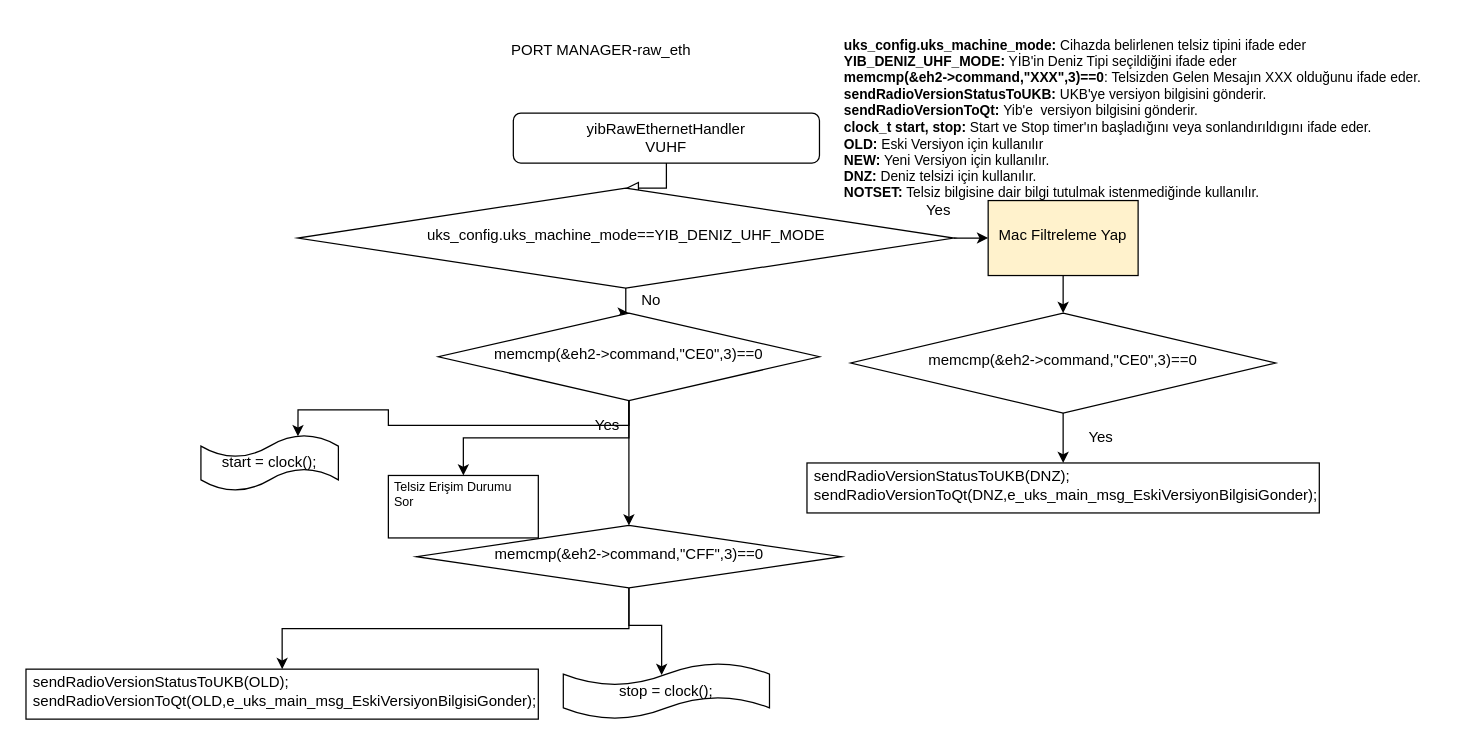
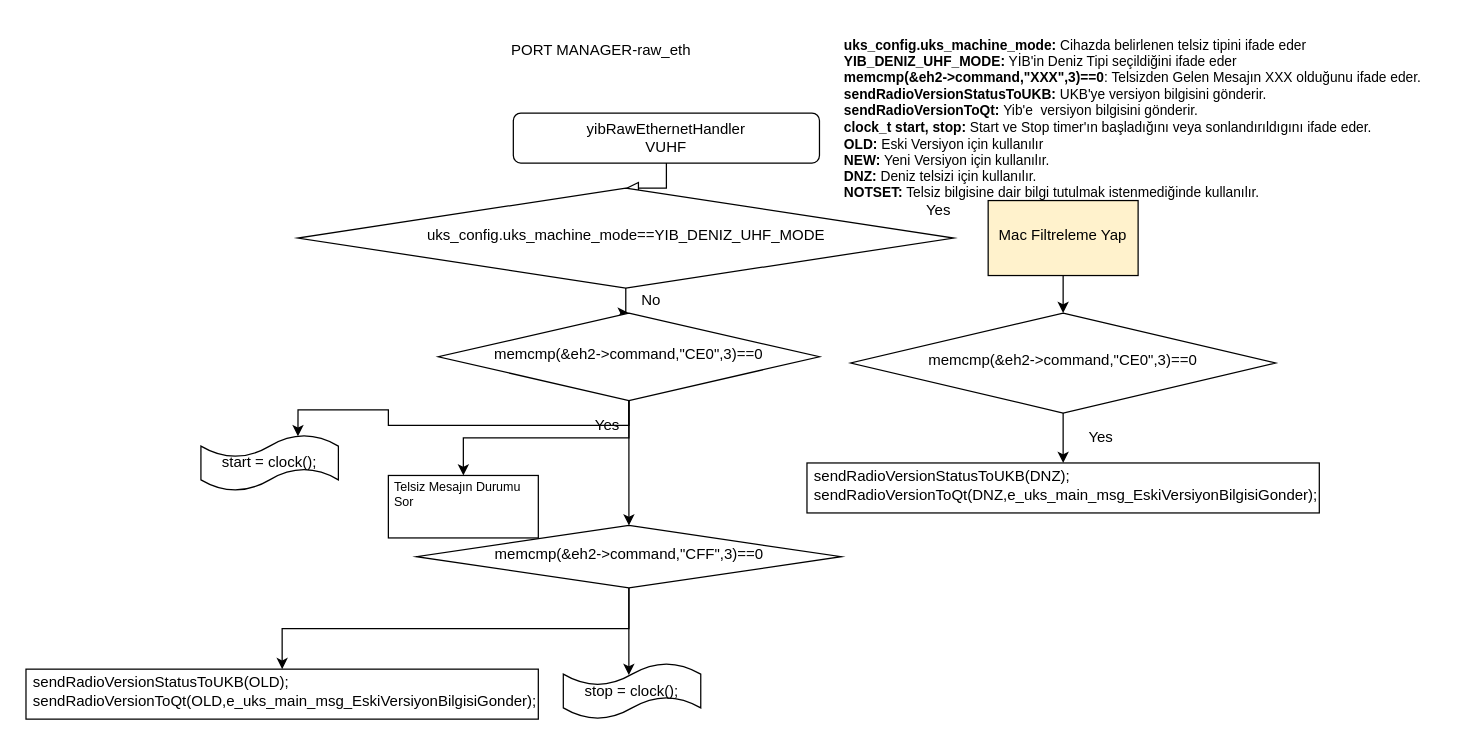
edge "uks_config.uks_machine_mode==YIB_DENIZ_UHF_MODE" -> "Mac Filtreleme Yap": removed
node "Telsiz Erişim Durumu Sor": label "Telsiz Erişim Durumu Sor" -> "Telsiz Mesajın Durumu Sor"
node "stop = clock();": size 206x56 -> 138x56
